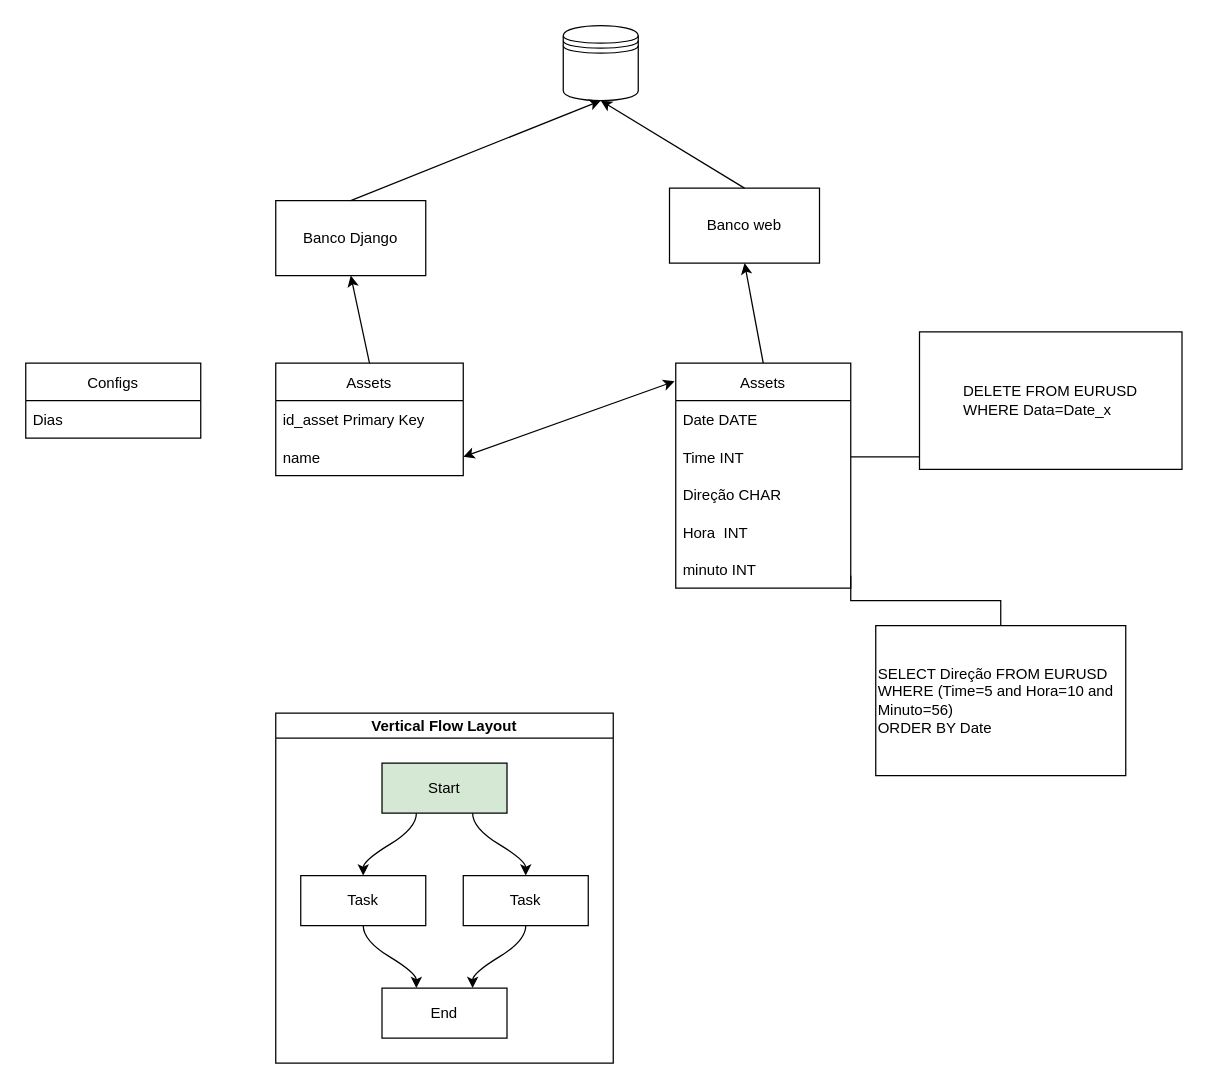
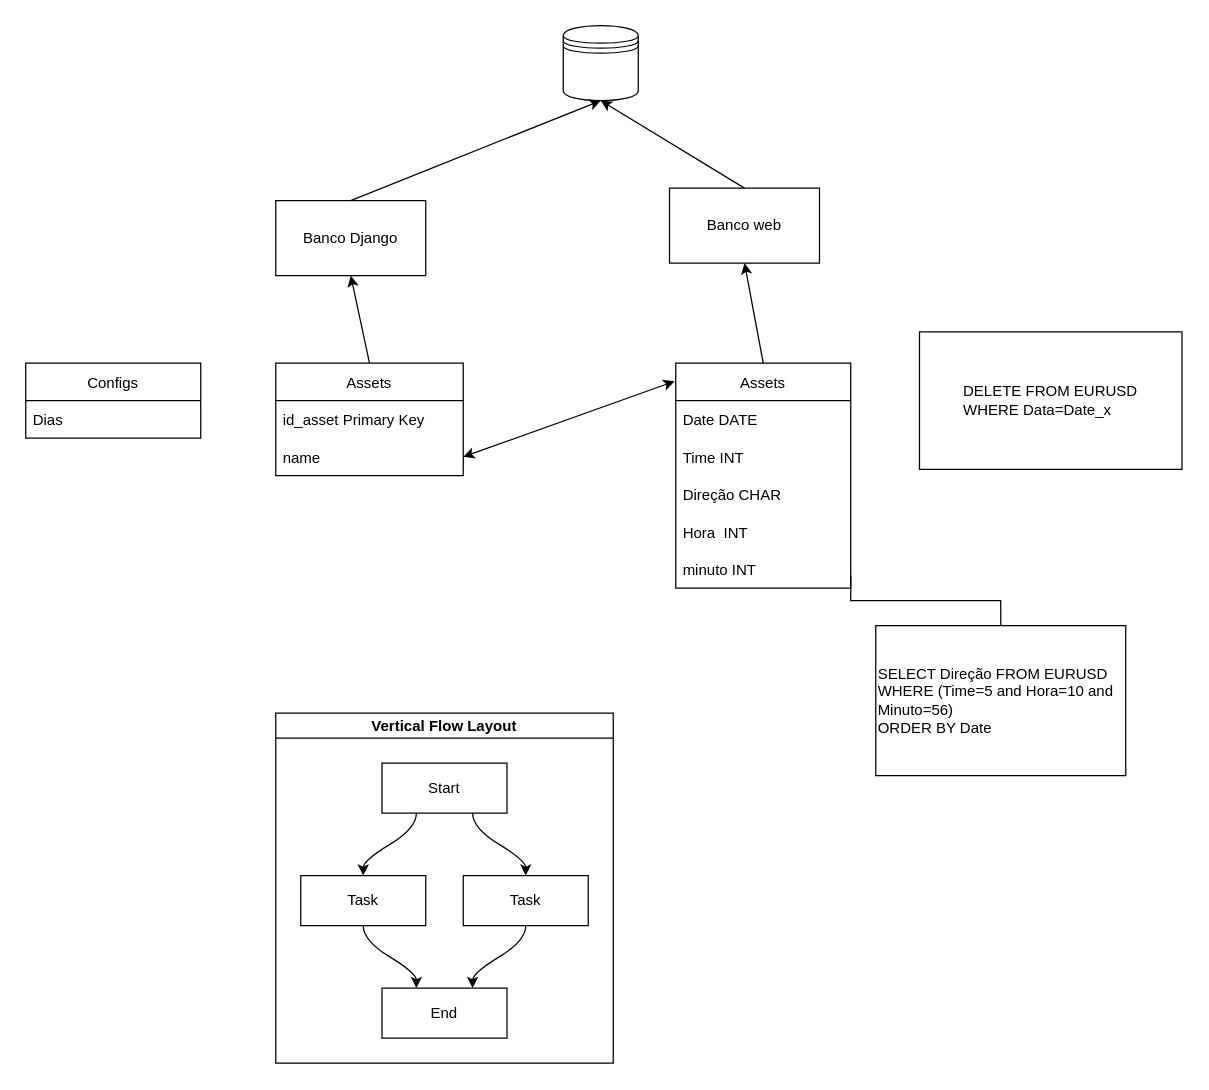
edge "DELETE FROM EURUSD WHERE Data=Date_x" -- "Time INT": removed
node "Start": fillcolor #d5e8d4 -> #ffffff
